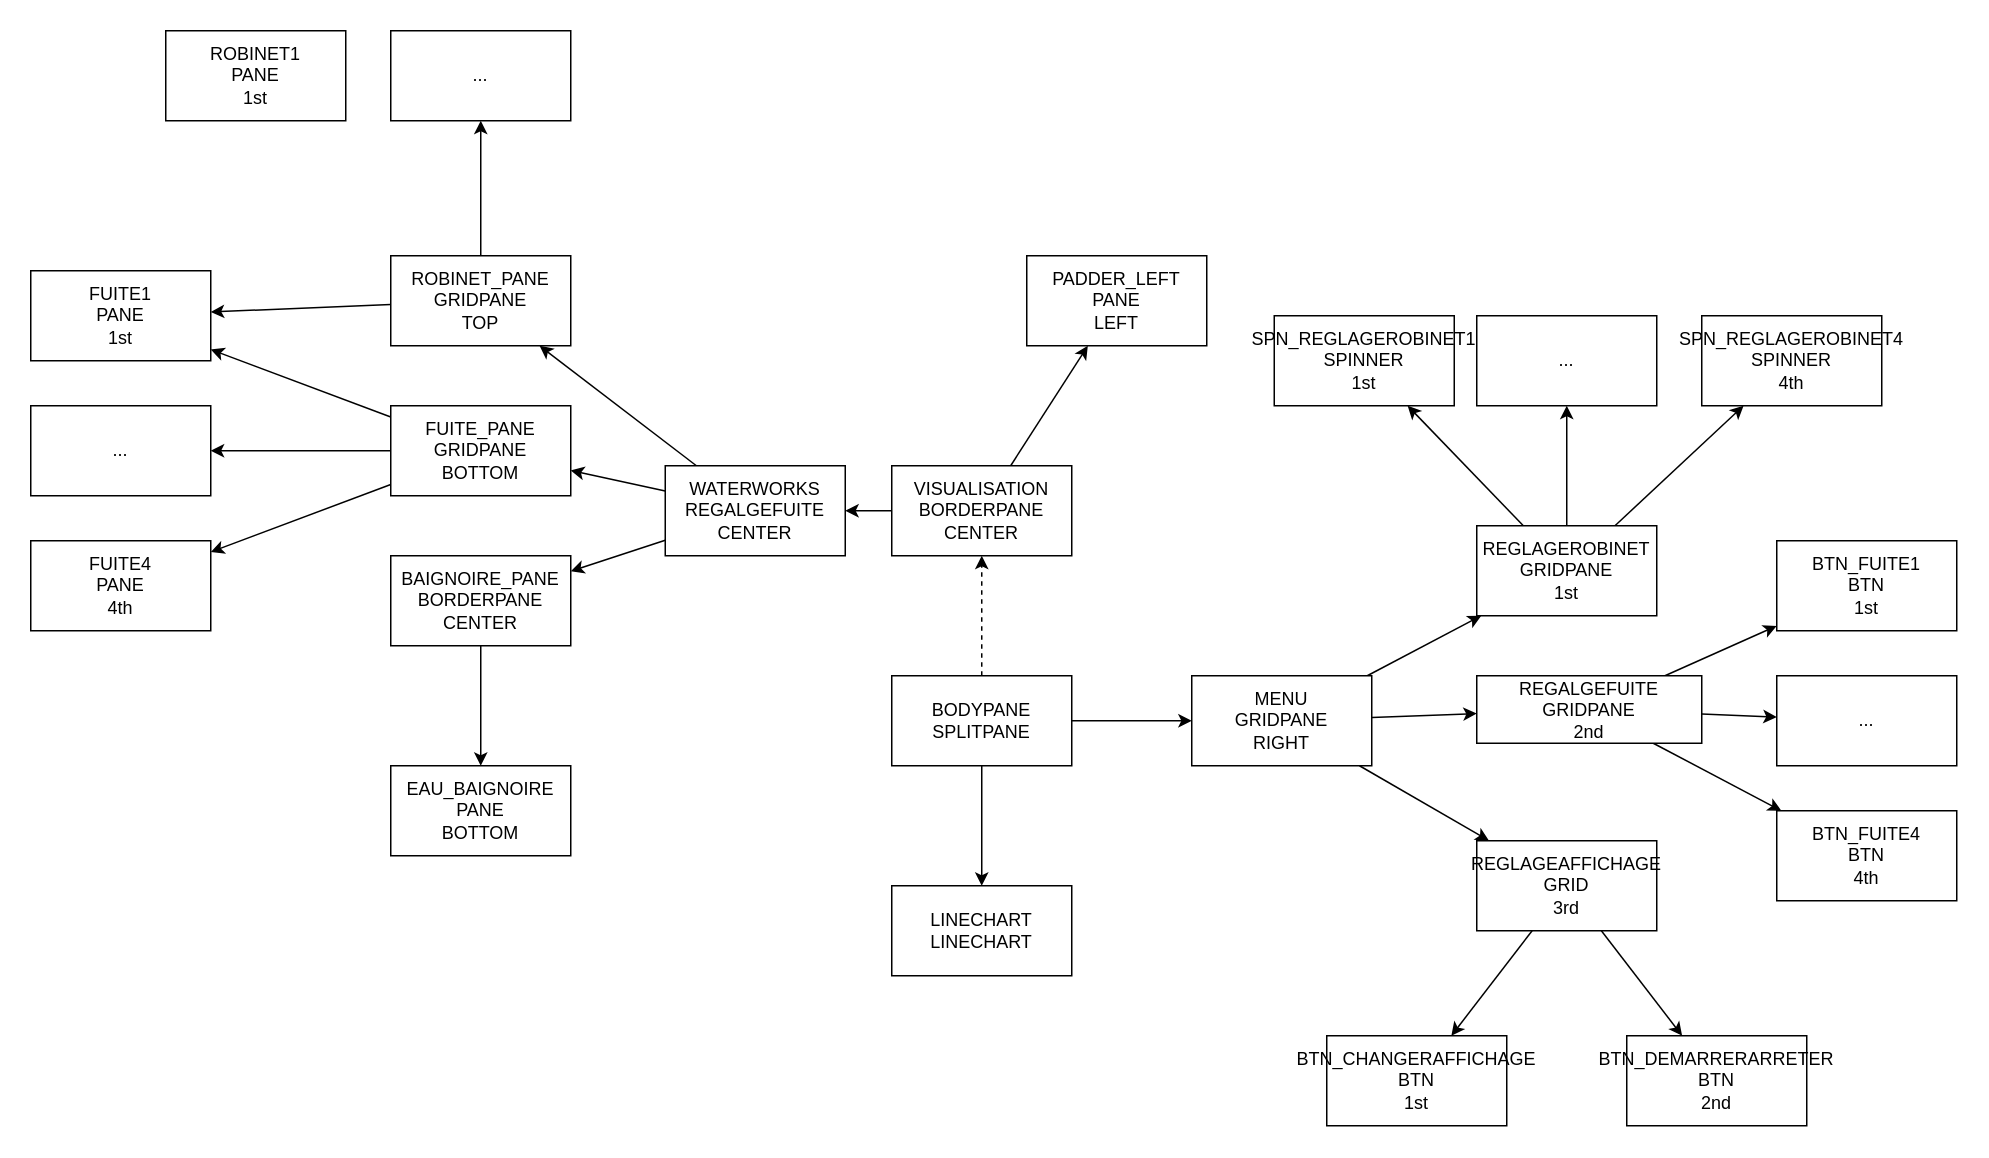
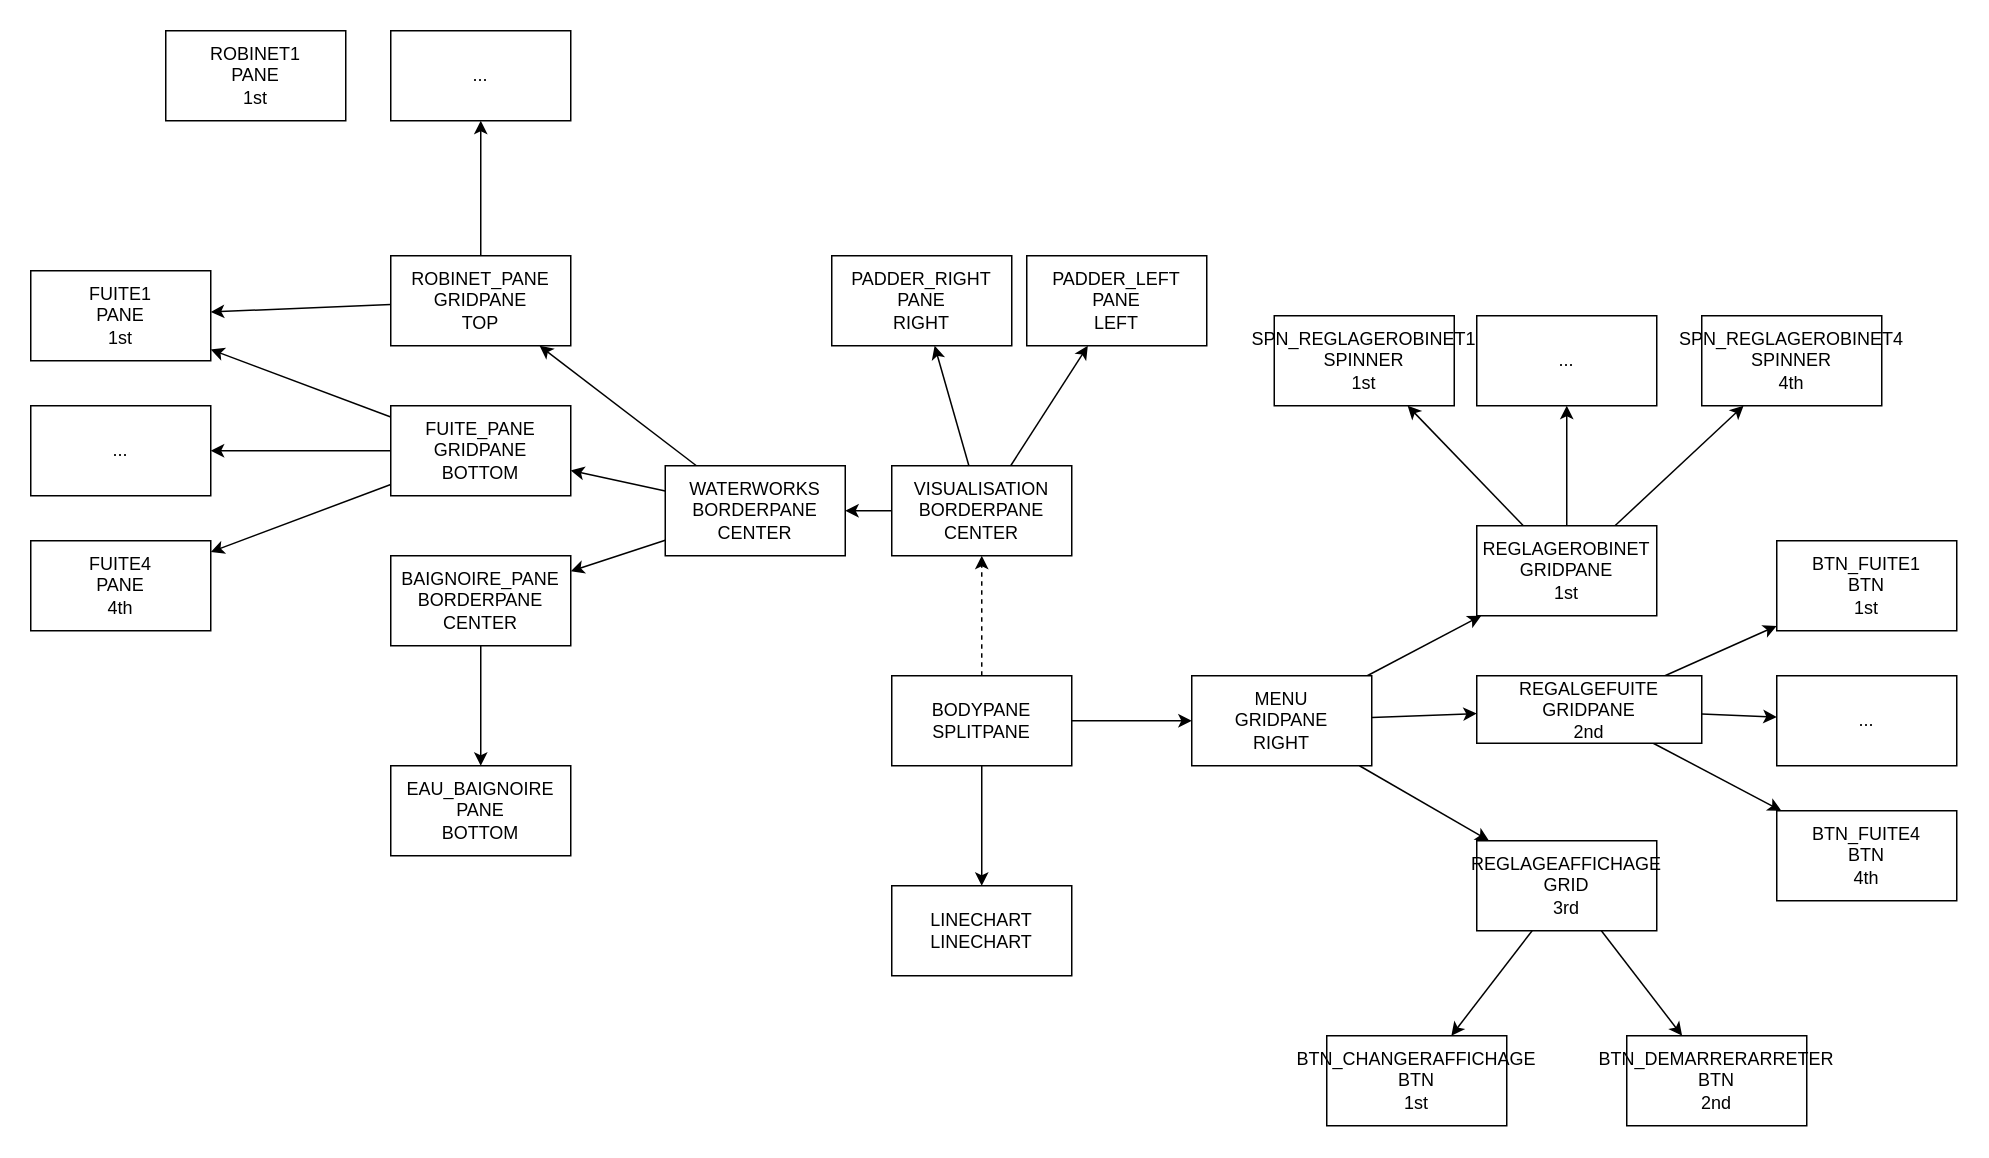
node "PADDER_RIGHT PANE RIGHT": added
edge "VISUALISATION BORDERPANE CENTER" -> "PADDER_RIGHT PANE RIGHT": added
node "WATERWORKS REGALGEFUITE CENTER": label "WATERWORKS REGALGEFUITE CENTER" -> "WATERWORKS BORDERPANE CENTER"
